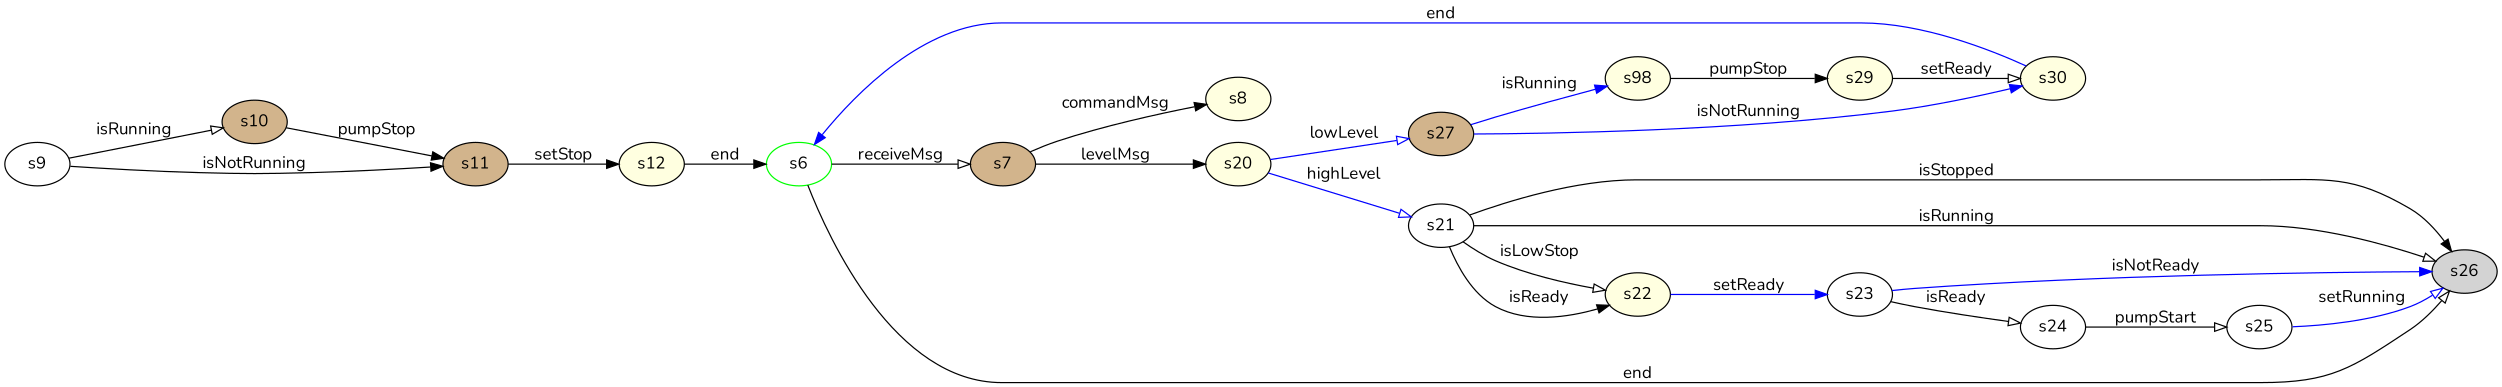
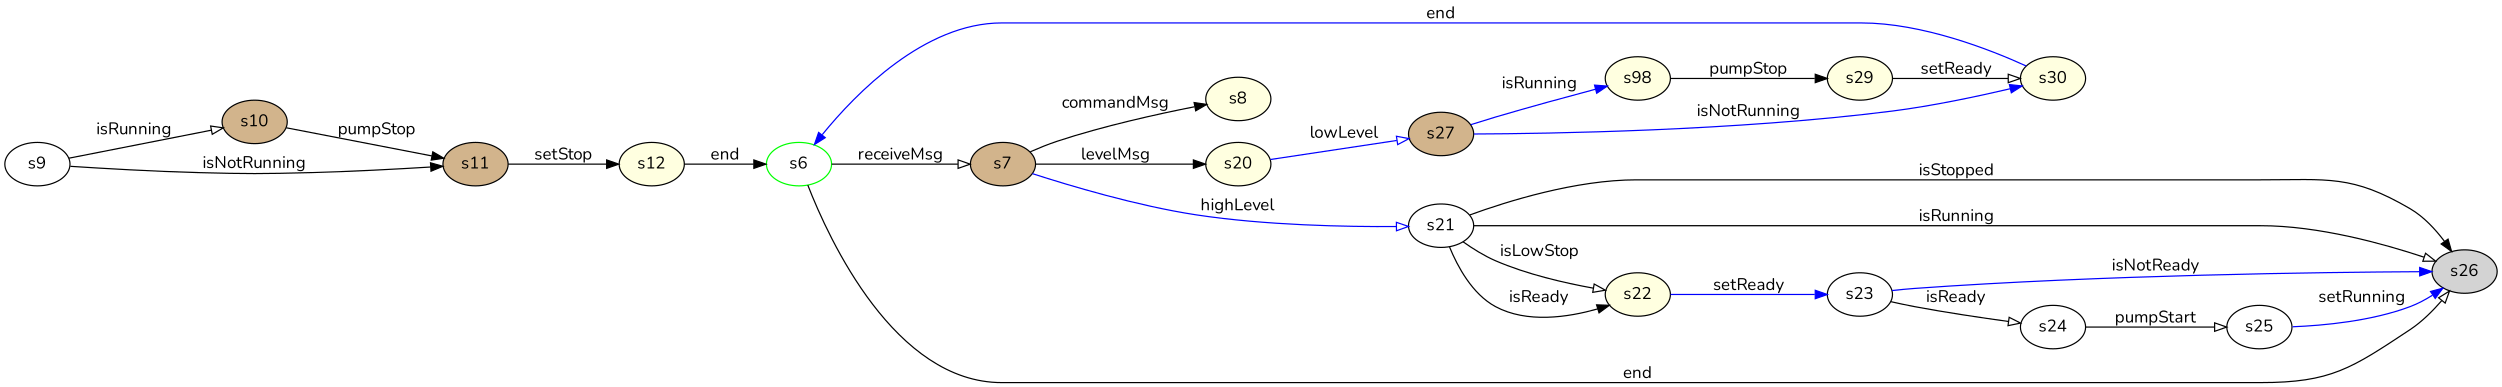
edge "s20" -> "s21": now "s7" -> "s21"
edge "s25" -> "s26": arrowhead onormal -> normal
